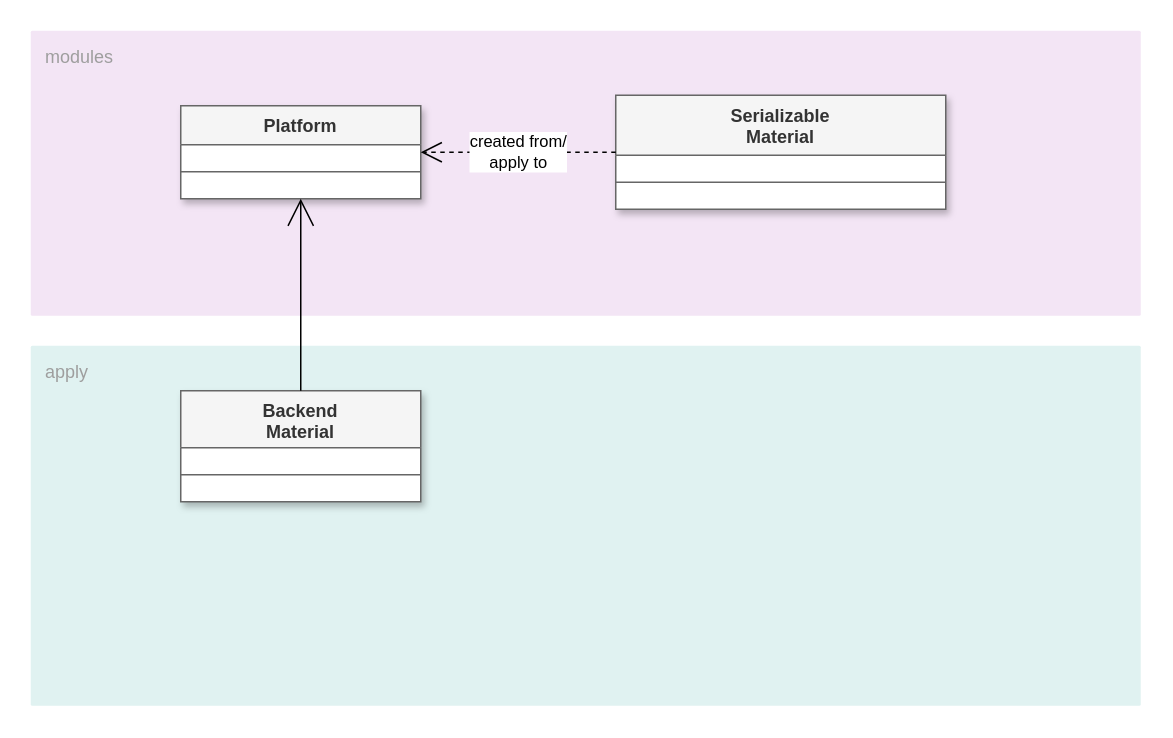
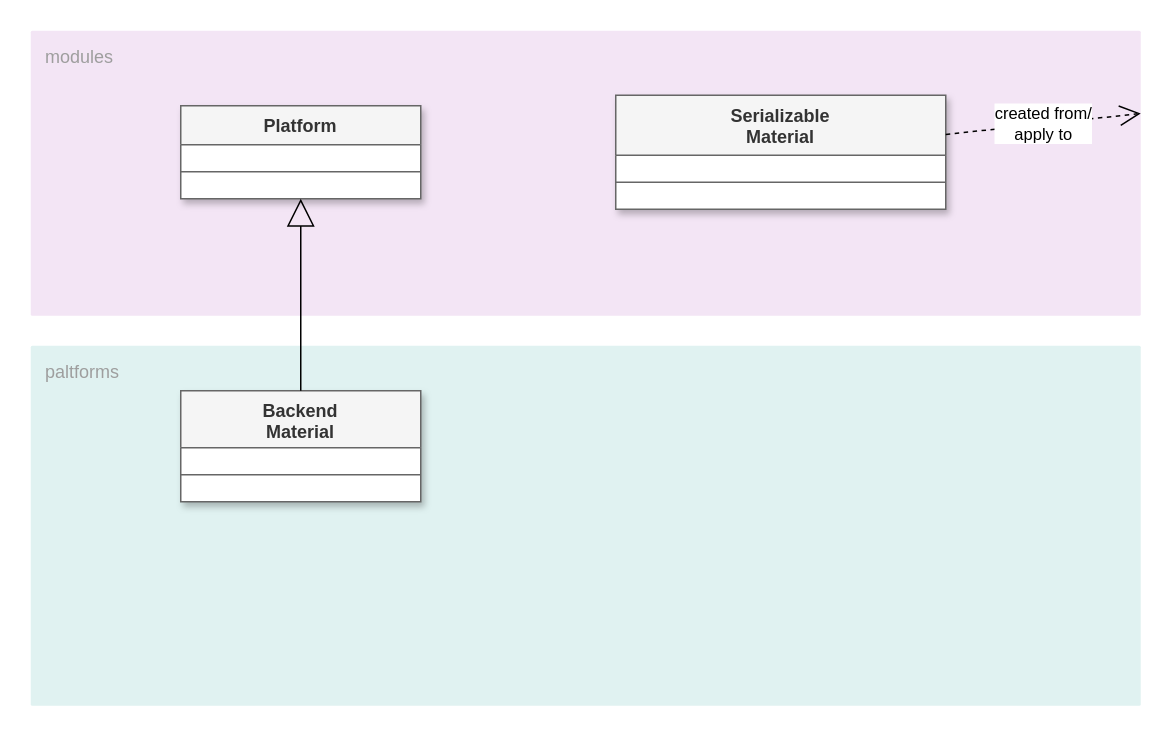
edge "Serializable Material" -> "Platform": now "Serializable Material" -> "modules"
edge "Backend Material" -> "Platform": arrowhead open -> block
node "apply": label "apply" -> "paltforms"
